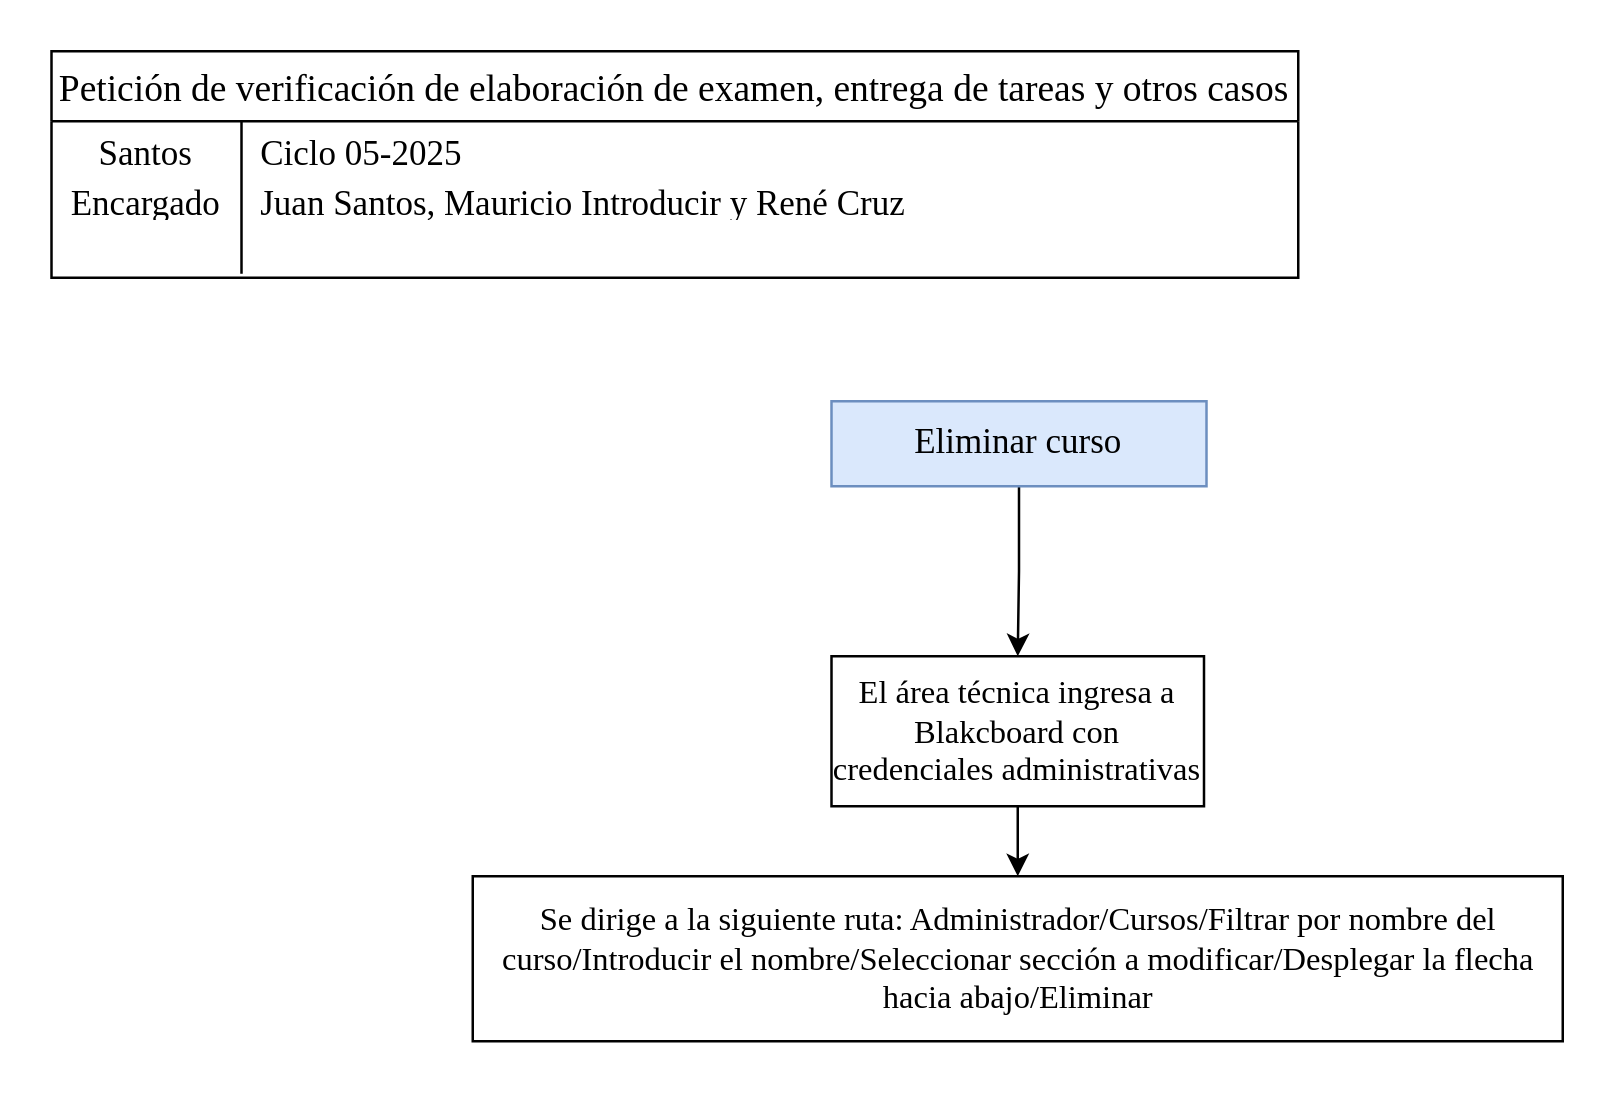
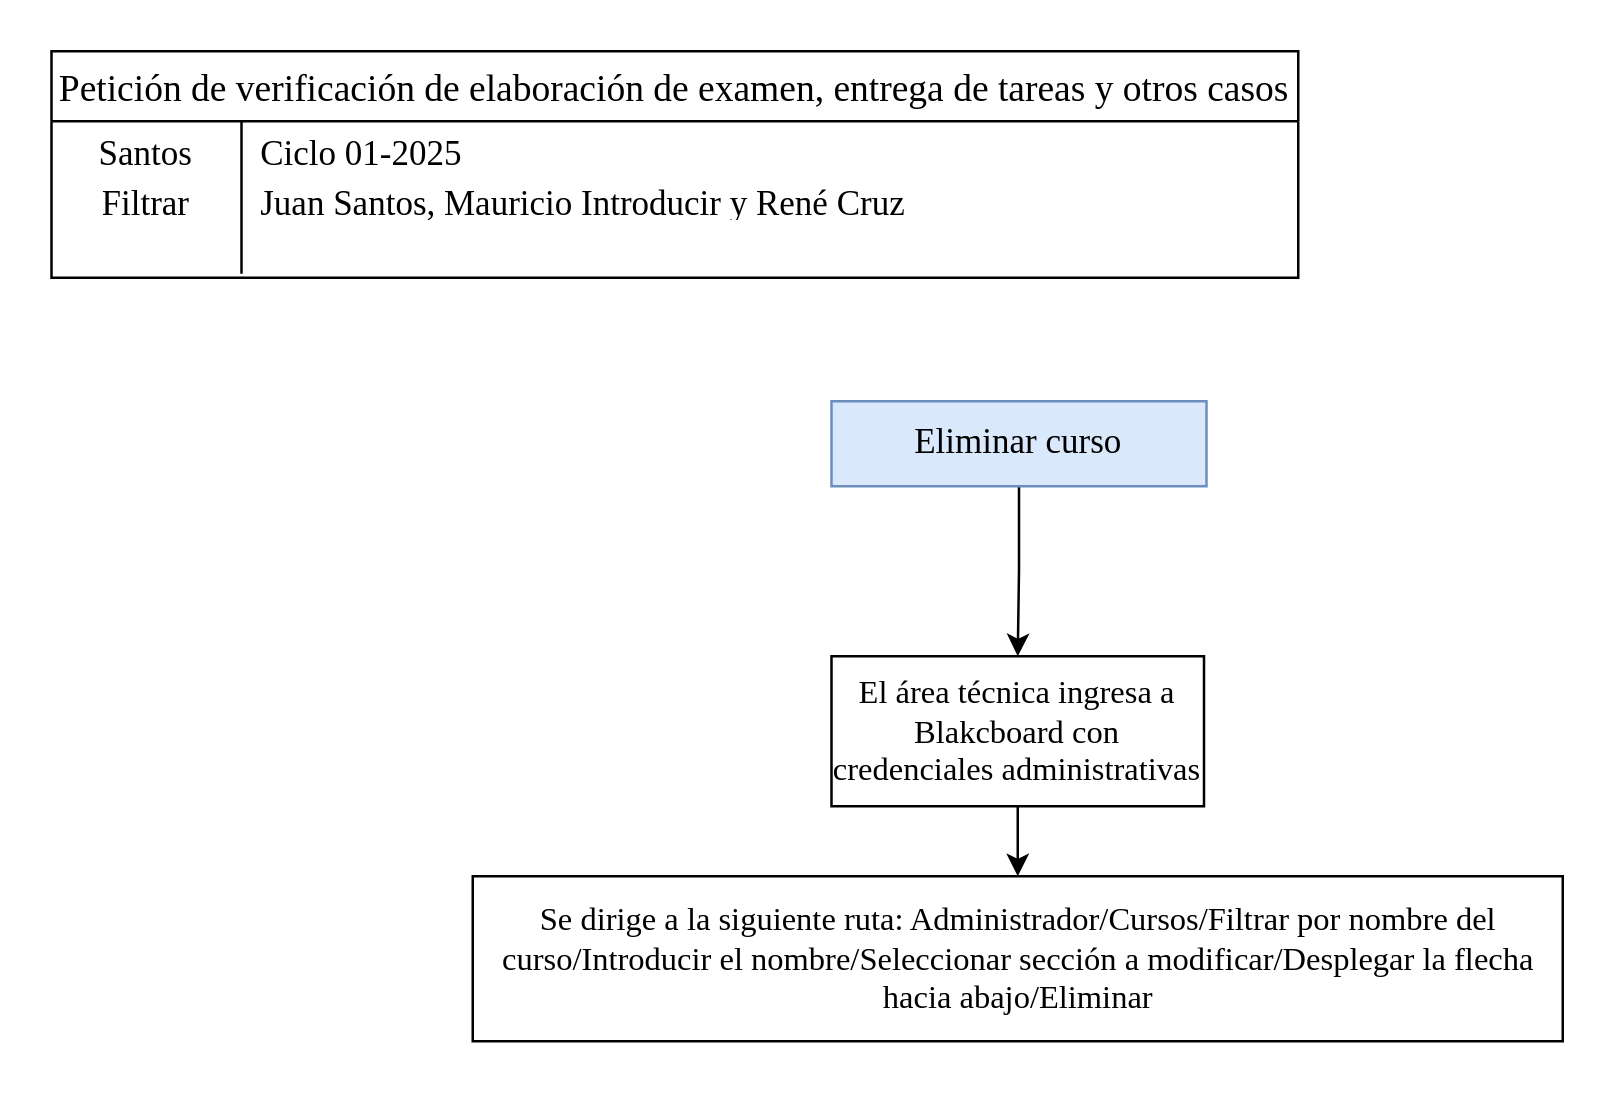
node "Ciclo 05-2025": label "Ciclo 05-2025" -> "Ciclo 01-2025"
node "Encargado": label "Encargado" -> "Filtrar"
